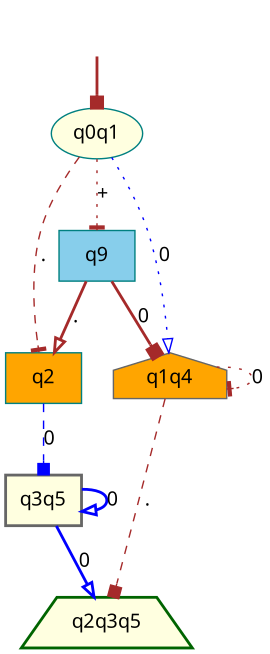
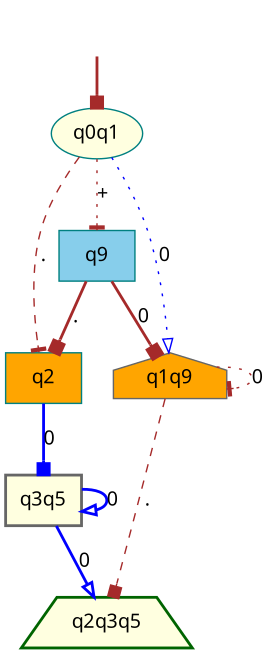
edge "q9" -> "q2": arrowhead onormal -> box
node "q1q4": label "q1q4" -> "q1q9"
edge "q2" -> "q3q5": style dashed -> bold
